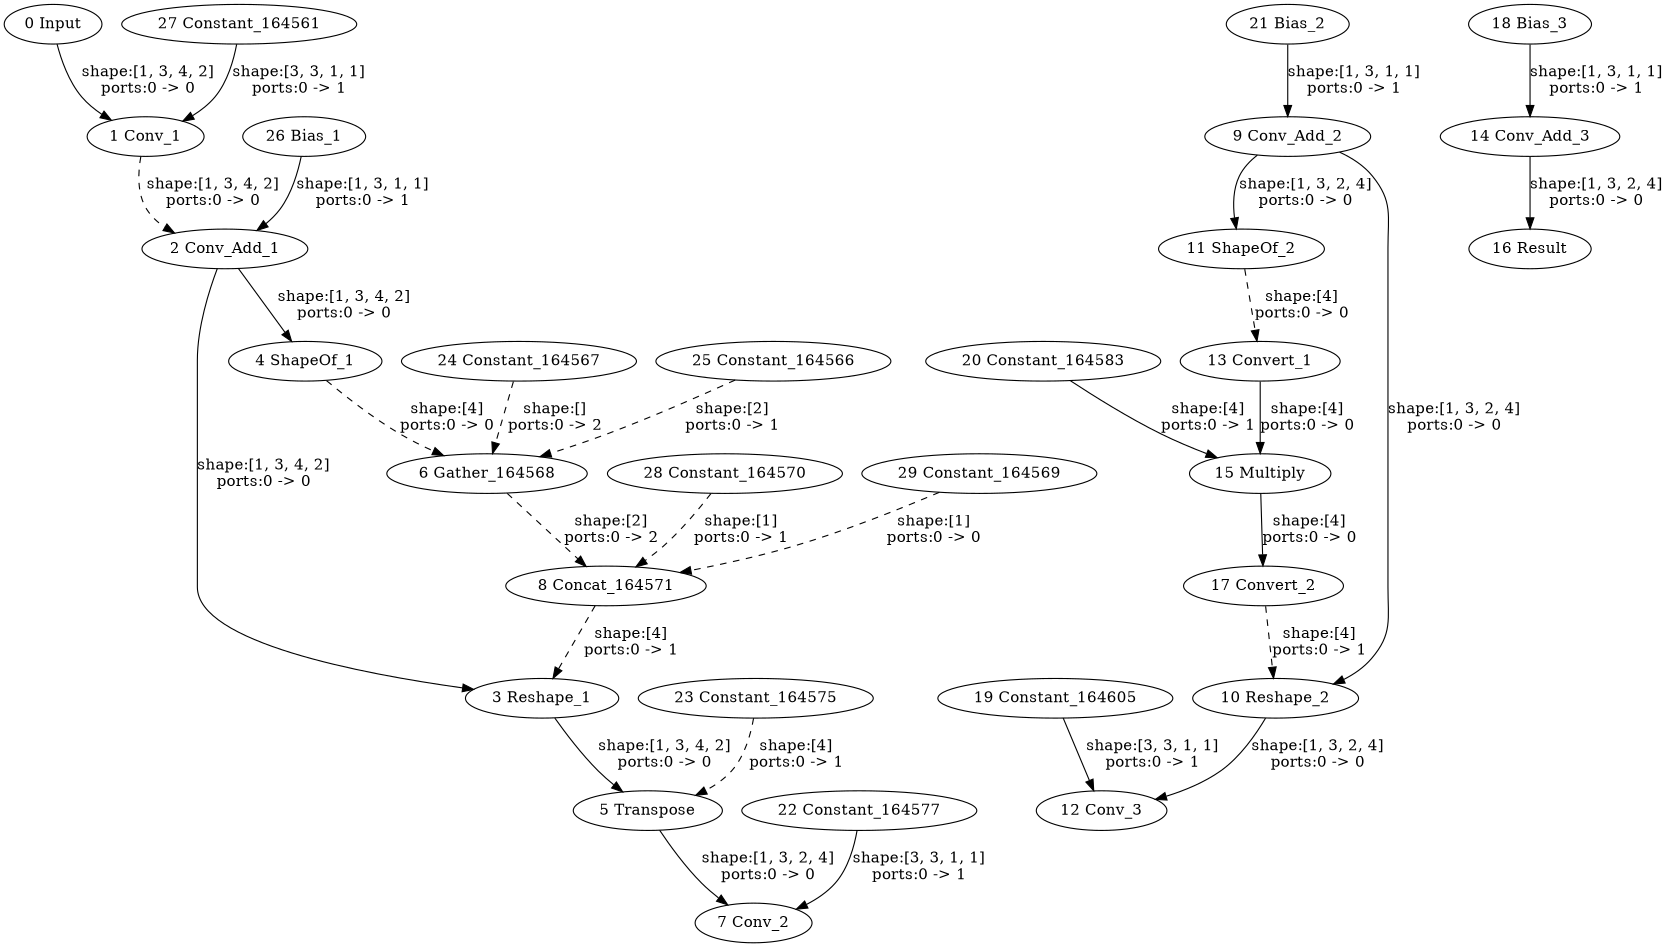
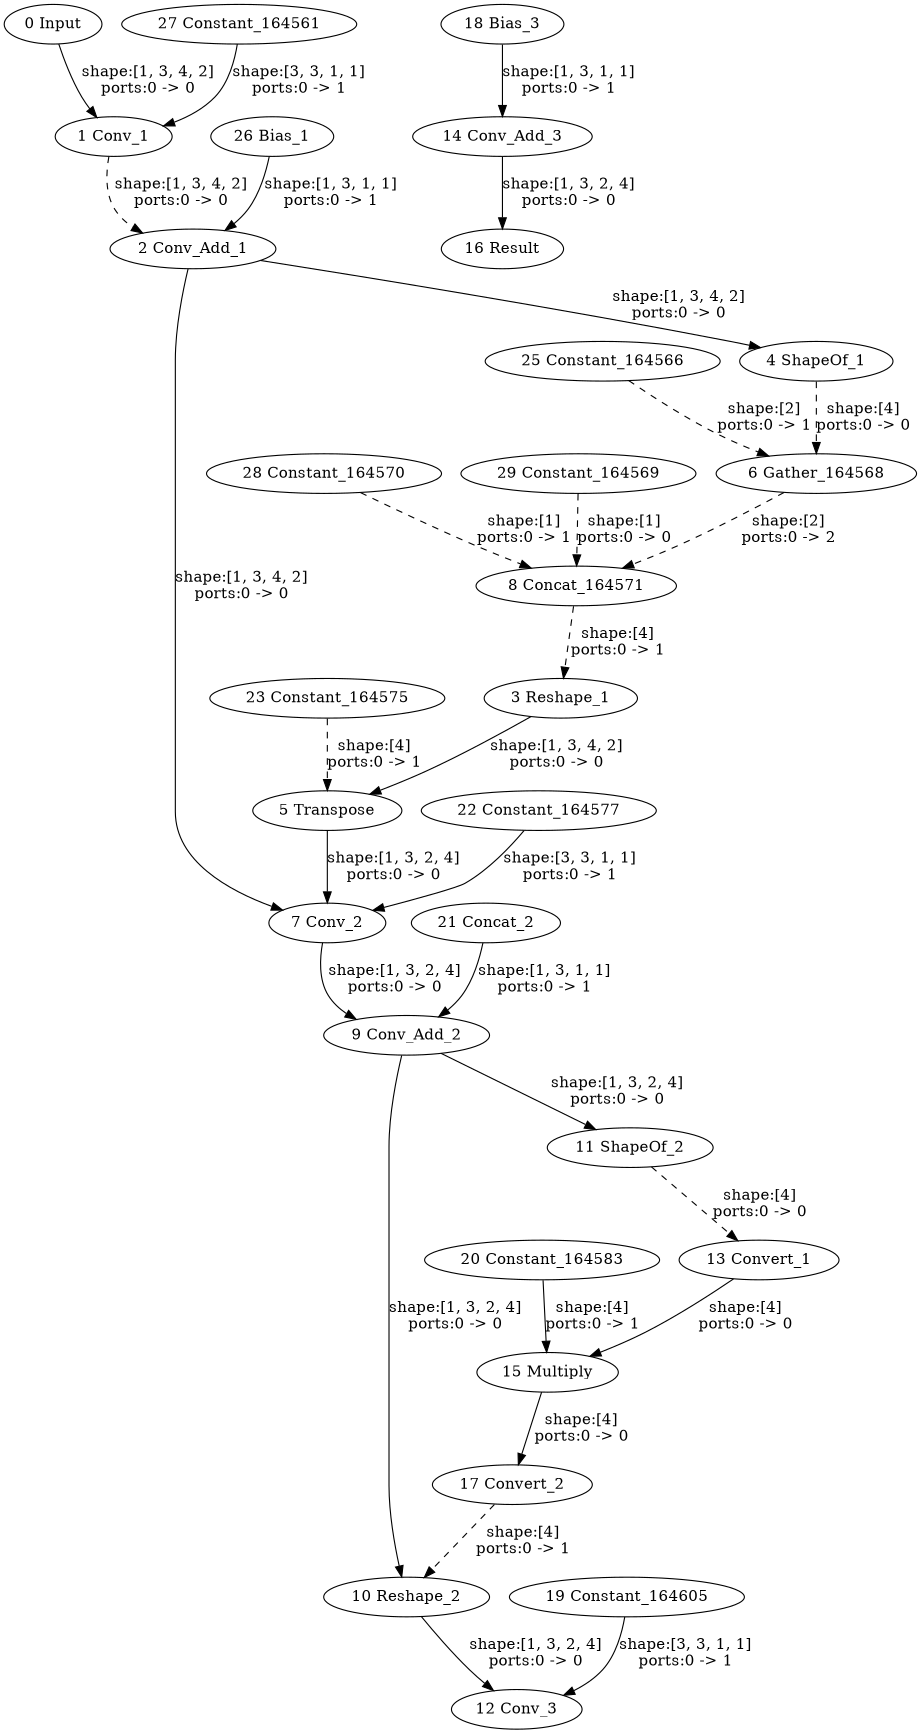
node "21 Bias_2": label "21 Bias_2" -> "21 Concat_2"
node "24 Constant_164567": removed
edge "2 Conv_Add_1" -> "3 Reshape_1": now "2 Conv_Add_1" -> "7 Conv_2"
edge "7 Conv_2" -> "9 Conv_Add_2": added, label "shape:[1, 3, 2, 4] ports:0 -> 0"
